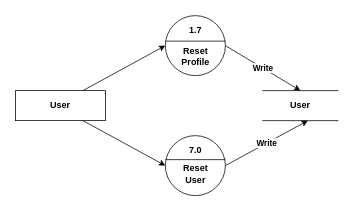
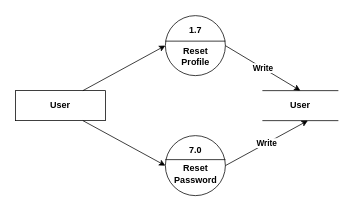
node "Reset User": label "Reset User" -> "Reset Password"
